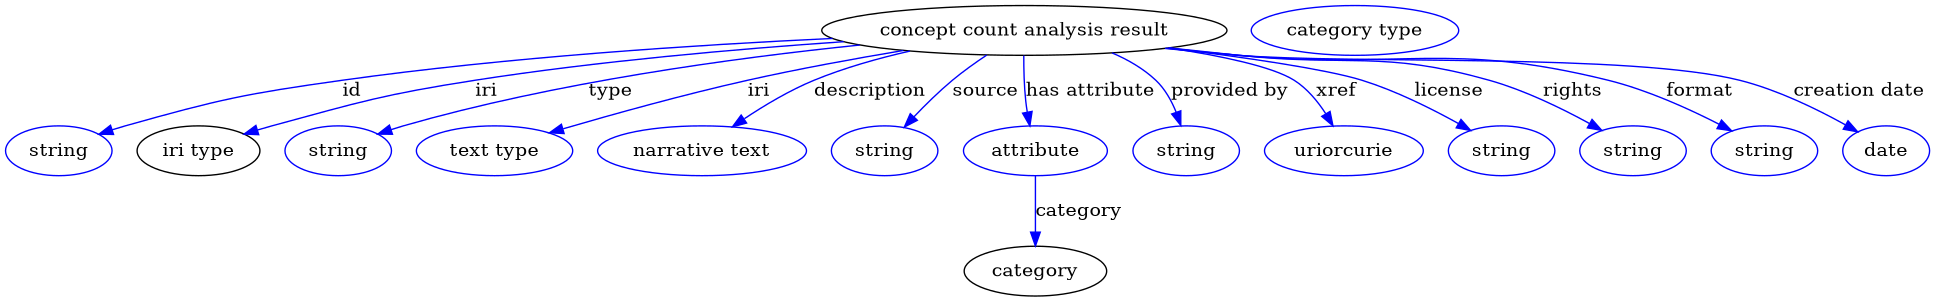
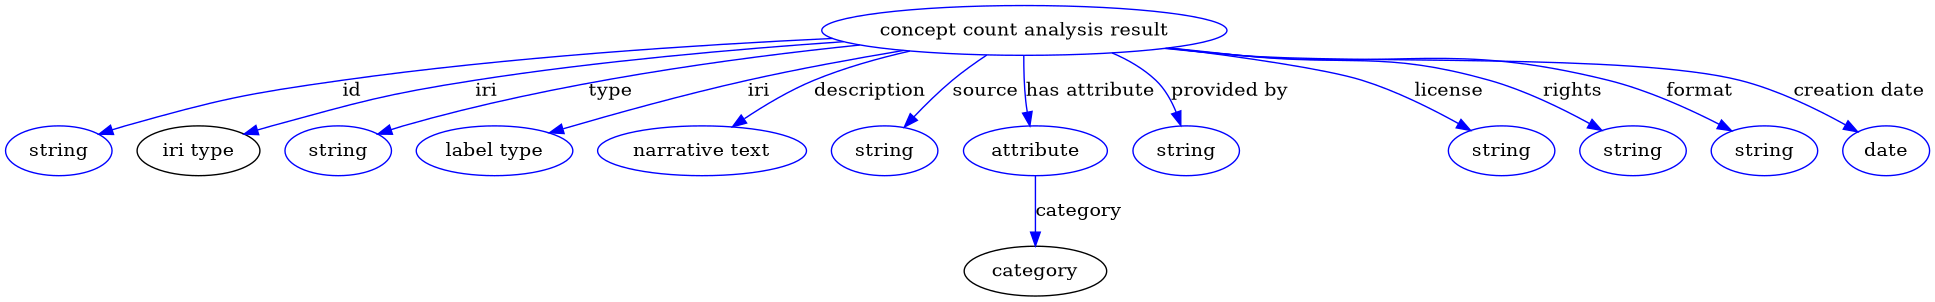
node "concept count analysis result": color black -> blue
node "category type": removed
node "text type": label "text type" -> "label type"
node "uriorcurie": removed
